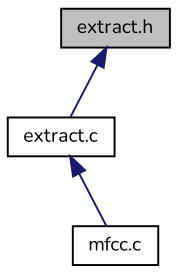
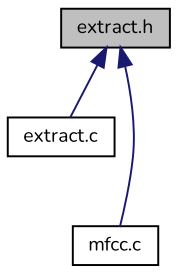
edge "mfcc.c" -> "extract.c": now "mfcc.c" -> "extract.h"
